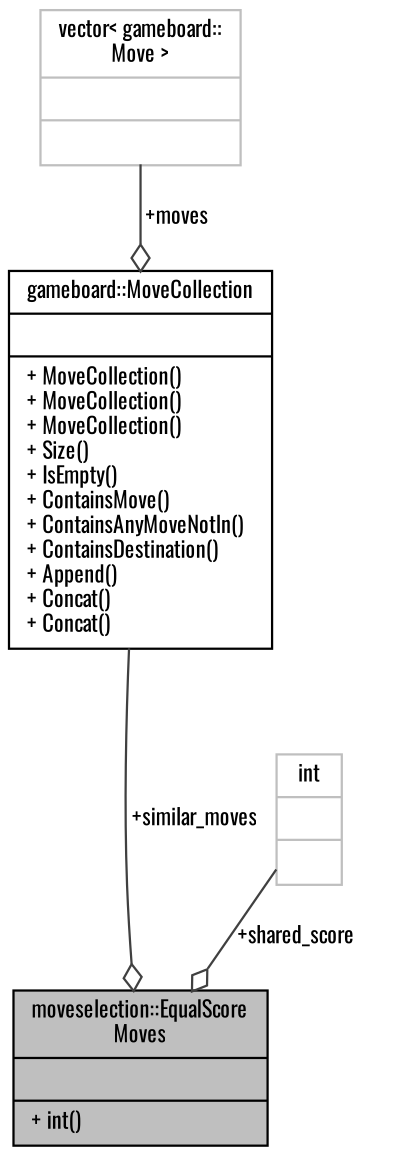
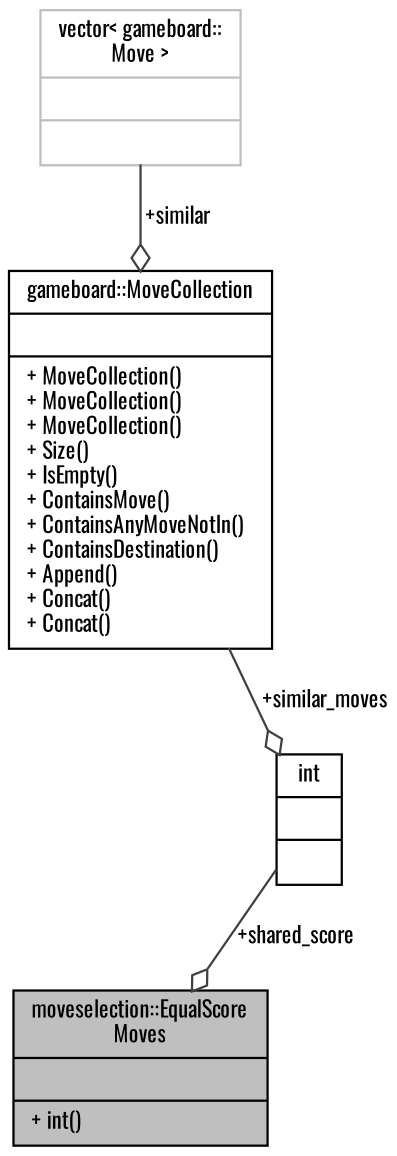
edge "vector< gameboard::" -> "gameboard::MoveCollection": label " +moves" -> " +similar"
edge "gameboard::MoveCollection" -> "moveselection::EqualScore": now "gameboard::MoveCollection" -> "int"
node "int": color grey75 -> black
